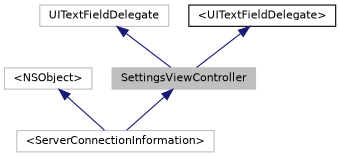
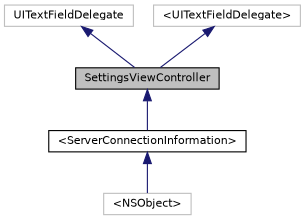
node "<UITextFieldDelegate>": color black -> grey75
node "SettingsViewController": color grey75 -> black
edge "<ServerConnectionInformation>" -> "<NSObject>": reversed
node "<ServerConnectionInformation>": color grey75 -> black
